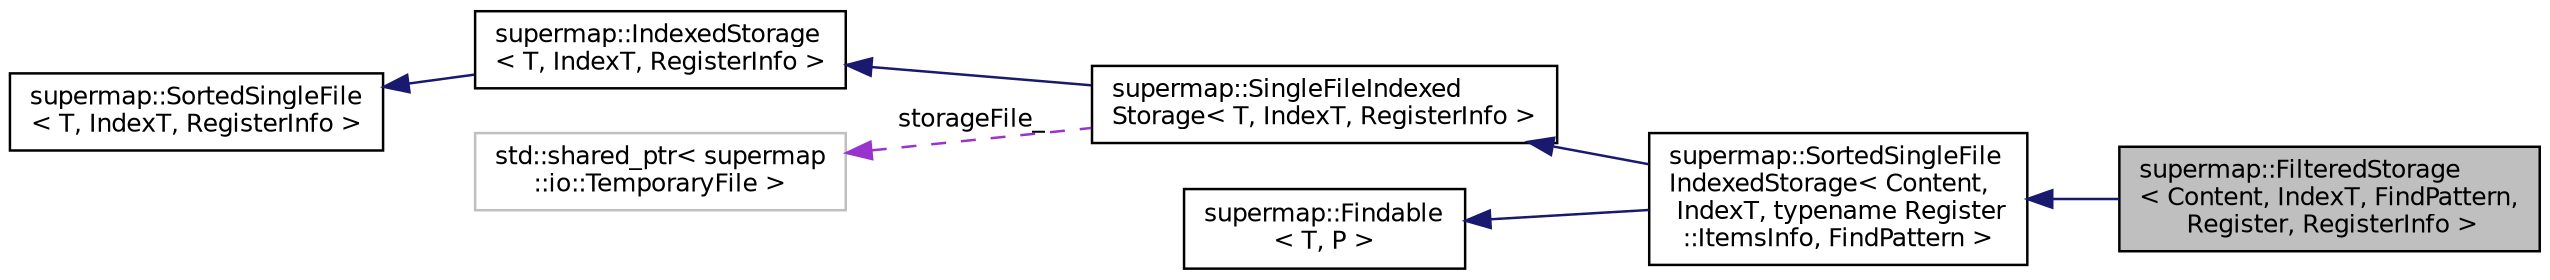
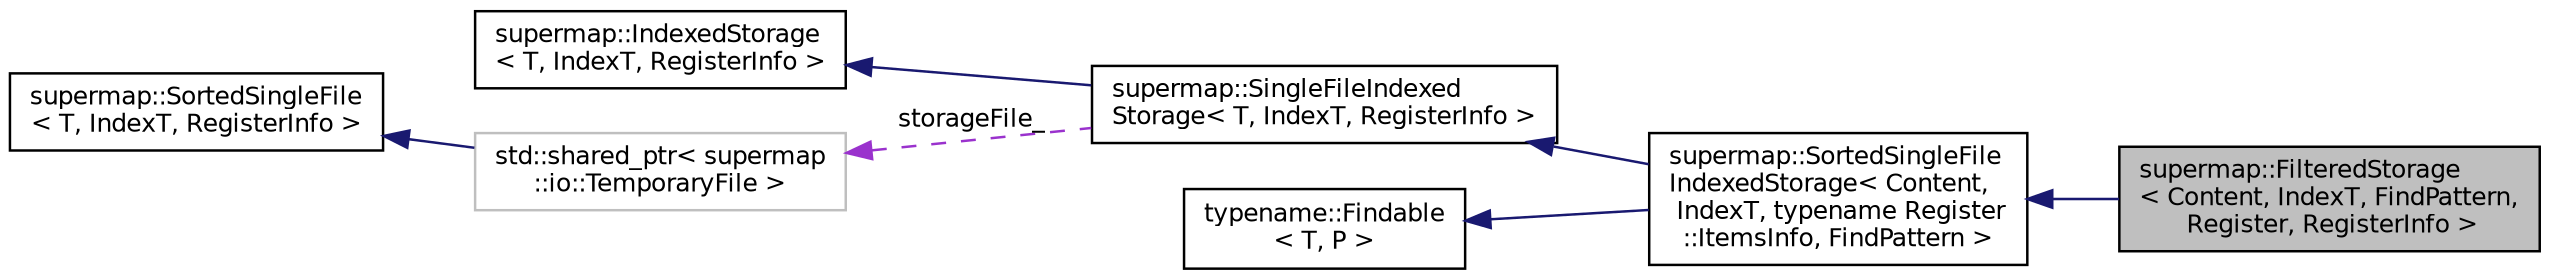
edge "supermap::IndexedStorage < T, IndexT, RegisterInfo >" -> "supermap::SortedSingleFile < T, IndexT, RegisterInfo >": now "std::shared_ptr< supermap ::io::TemporaryFile >" -> "supermap::SortedSingleFile < T, IndexT, RegisterInfo >"
node "supermap::Findable < T, P >": label "supermap::Findable < T, P >" -> "typename::Findable < T, P >"
